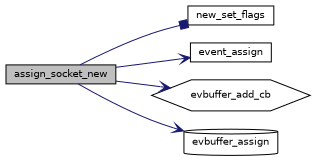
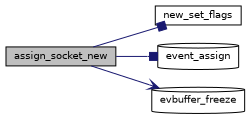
node "event_assign": shape box -> cylinder
edge "assign_socket_new" -> "event_assign": arrowhead vee -> box
node "evbuffer_add_cb": removed
node "evbuffer_assign": label "evbuffer_assign" -> "evbuffer_freeze"
